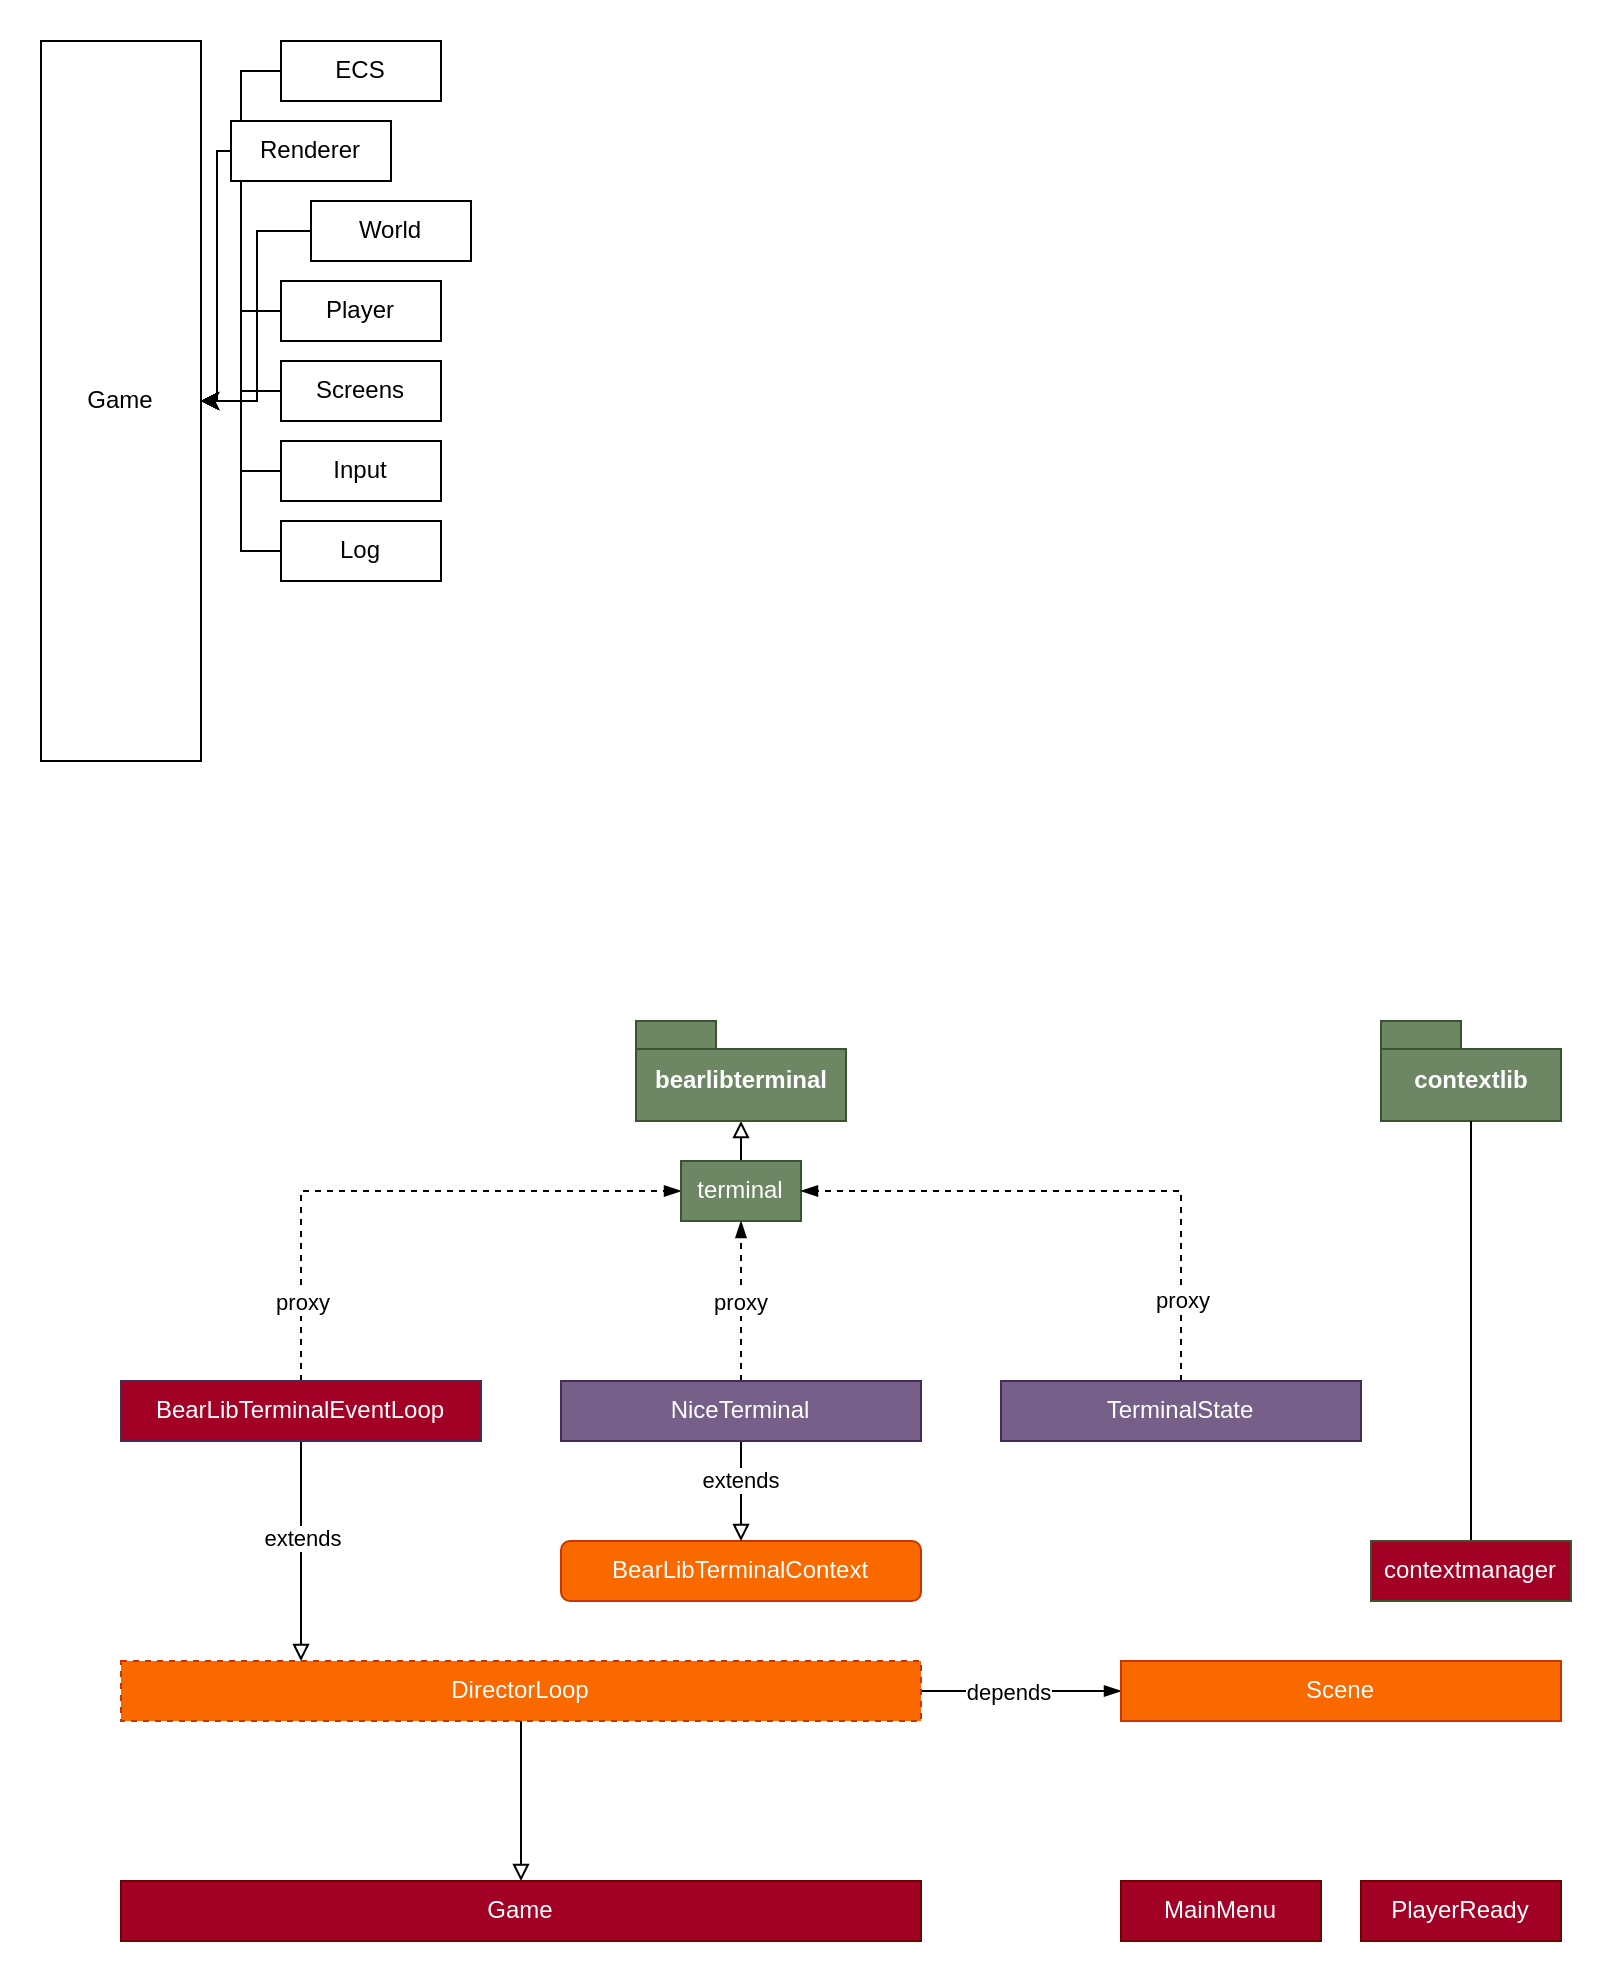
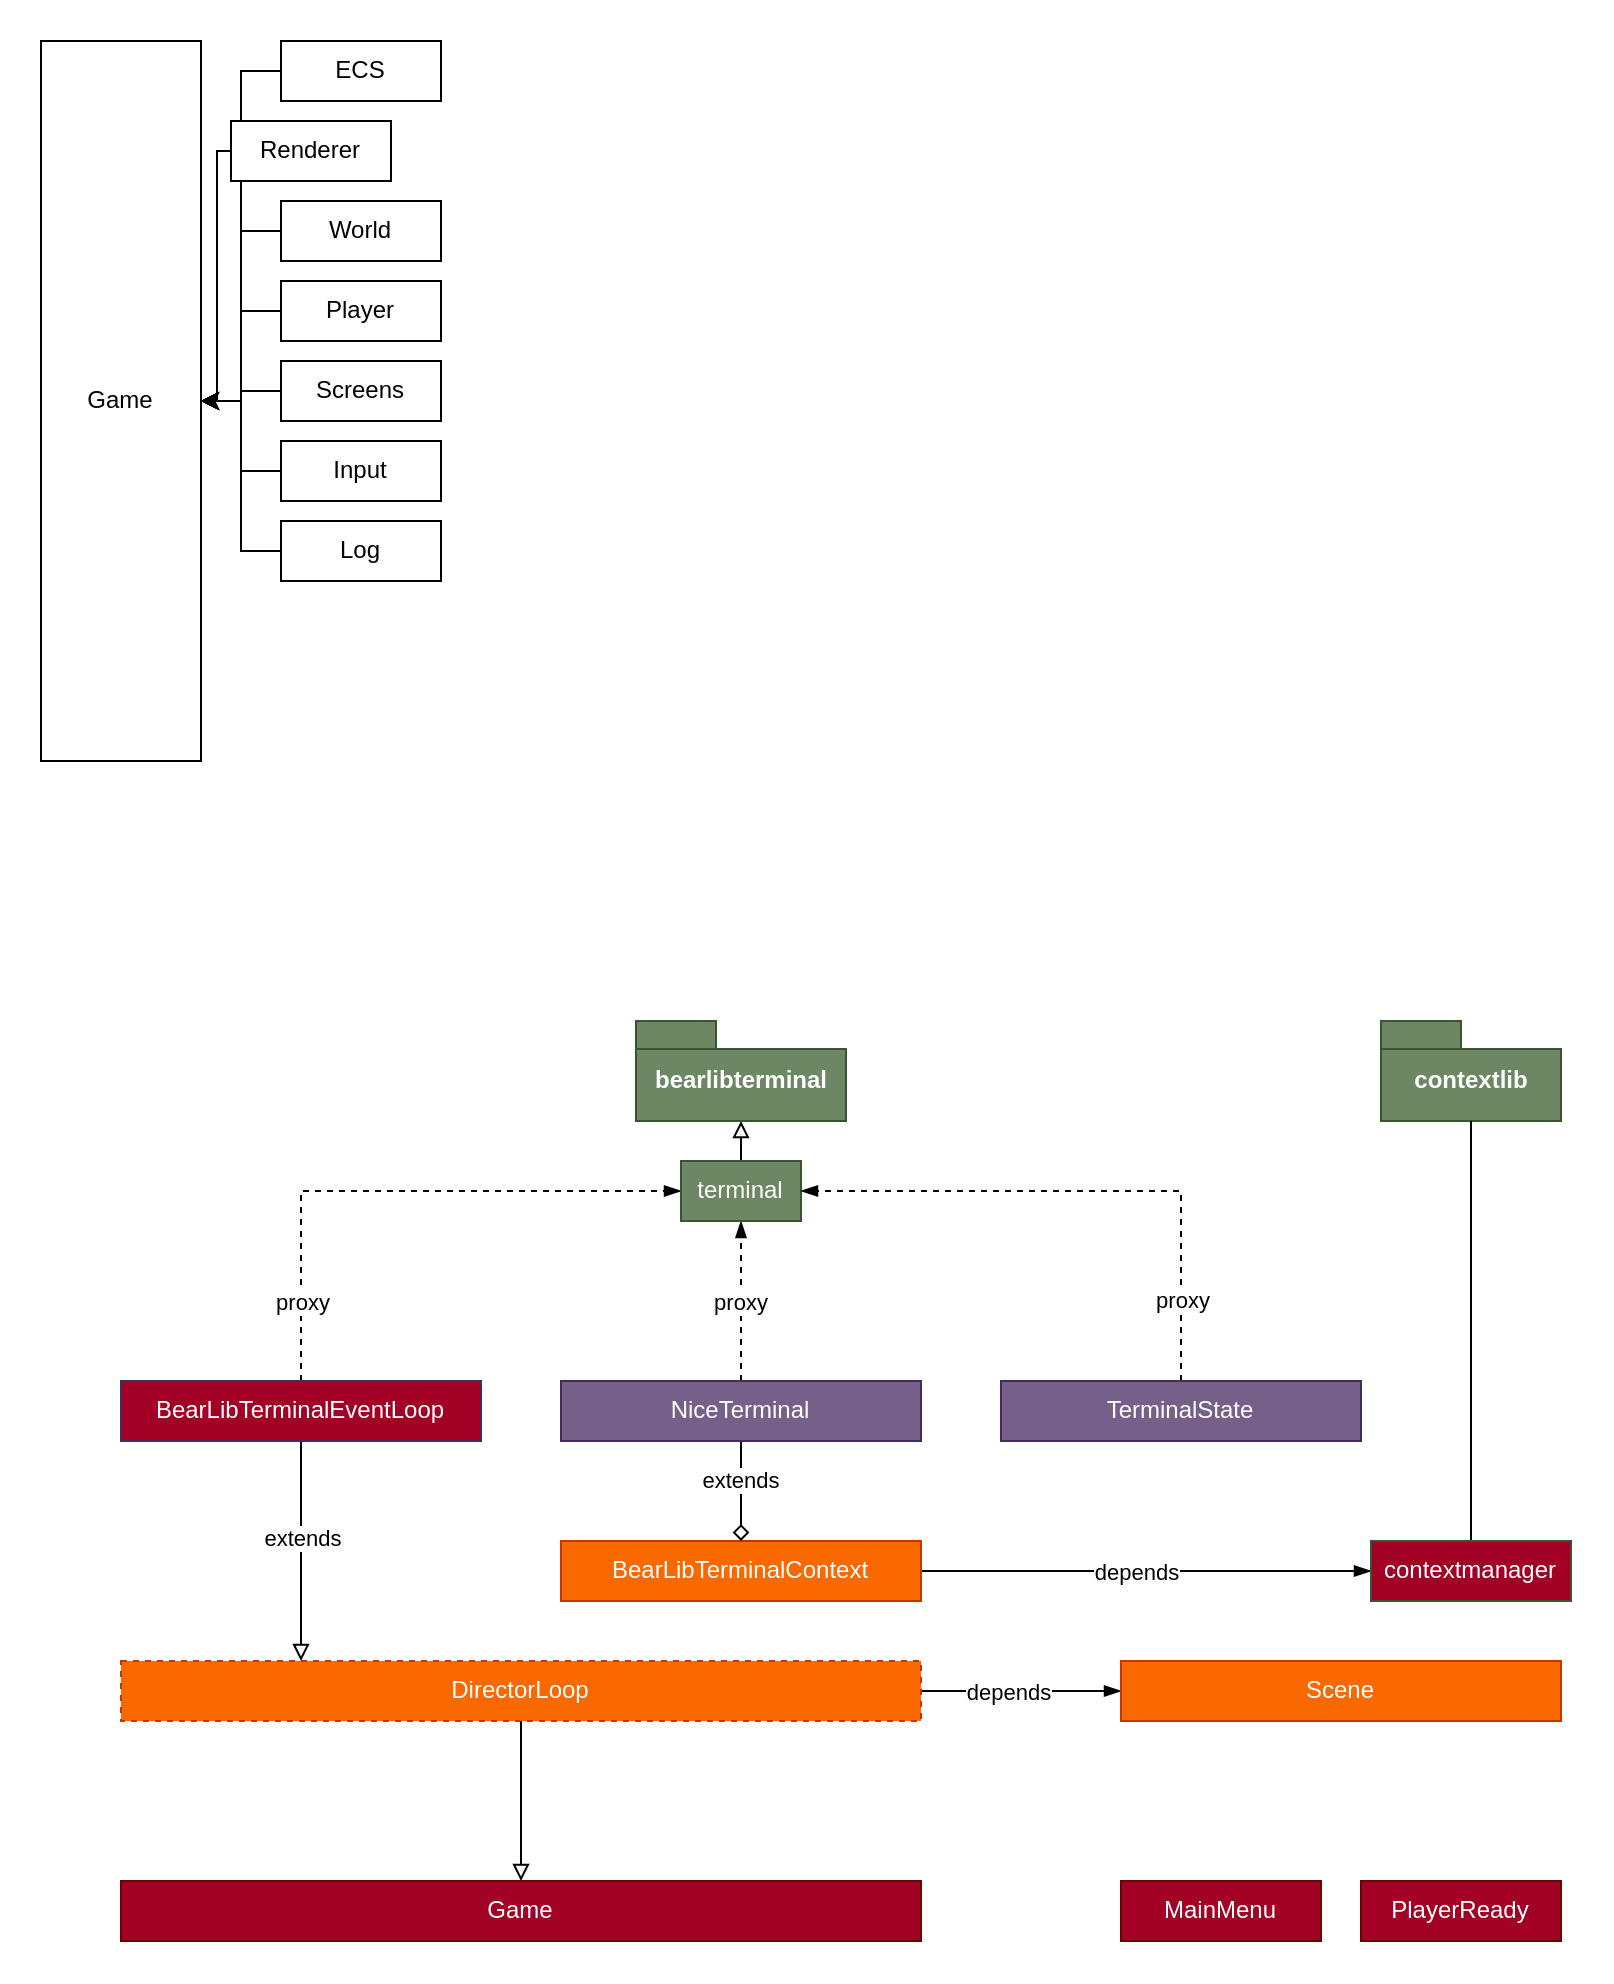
node "World": moved (391, 231) -> (361, 231)
edge "NiceTerminal" -> "BearLibTerminalContext": arrowhead block -> diamond
node "BearLibTerminalContext": shape rounded rectangle -> rectangle
edge "BearLibTerminalContext" -> "contextmanager": added, label "depends"
